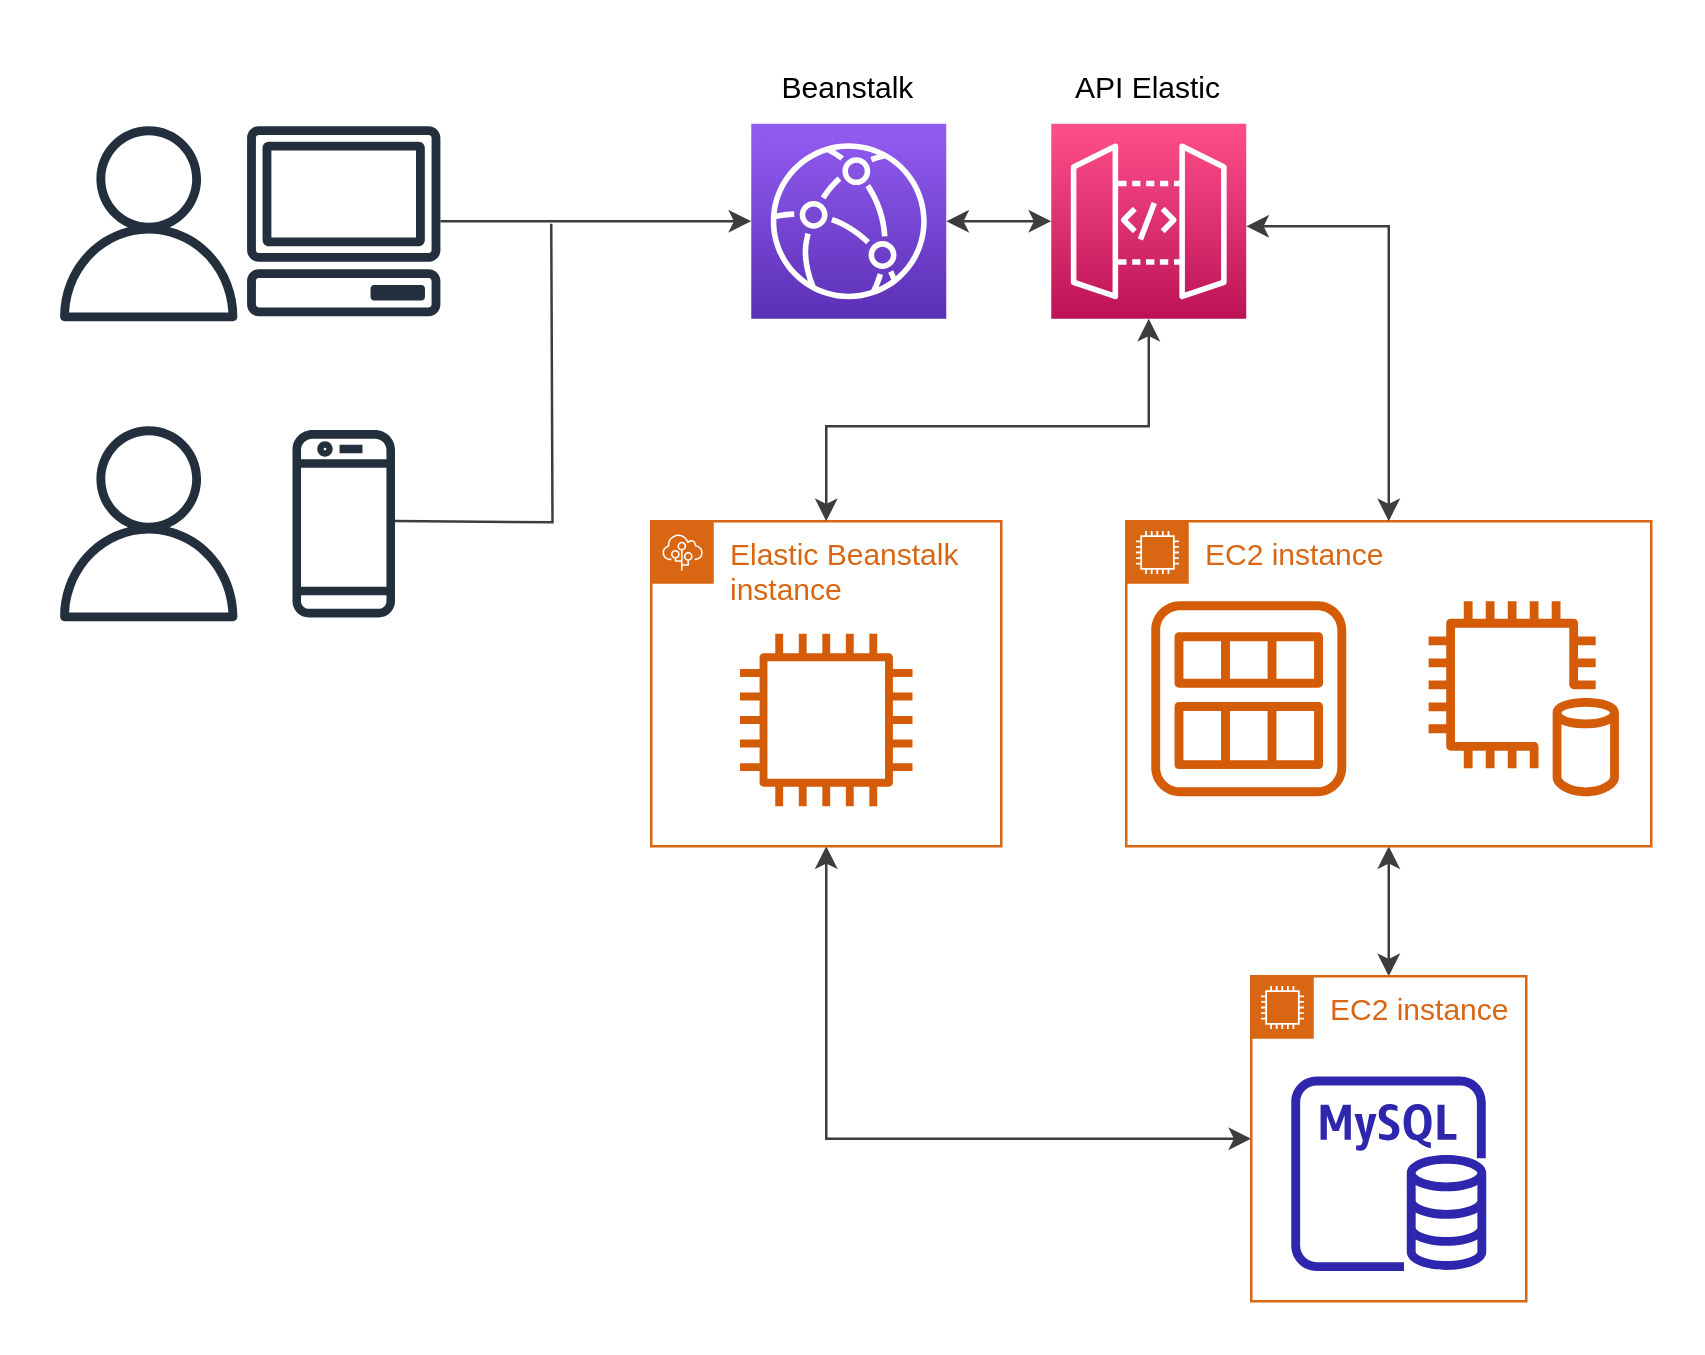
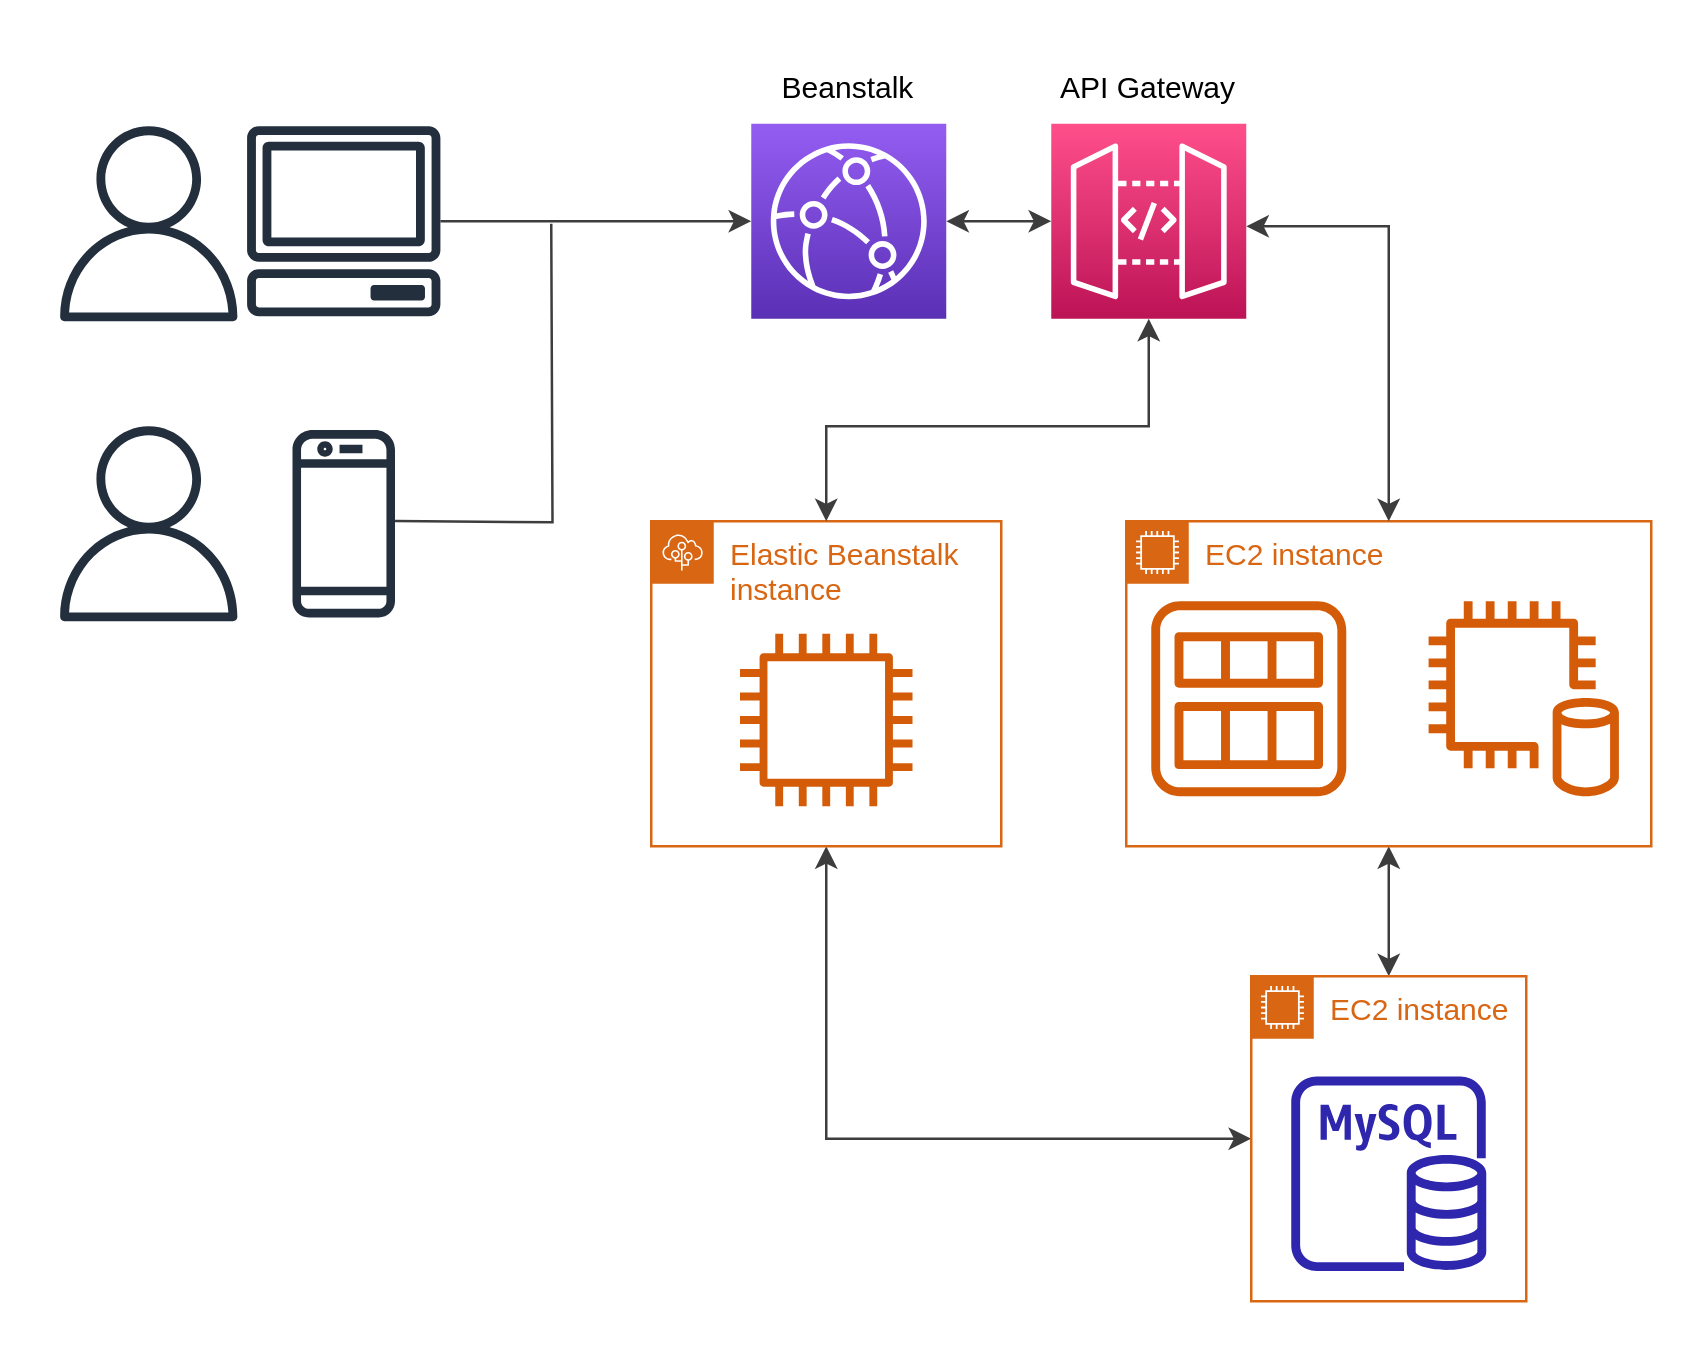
node "API Elastic": label "API Elastic" -> "API Gateway"
